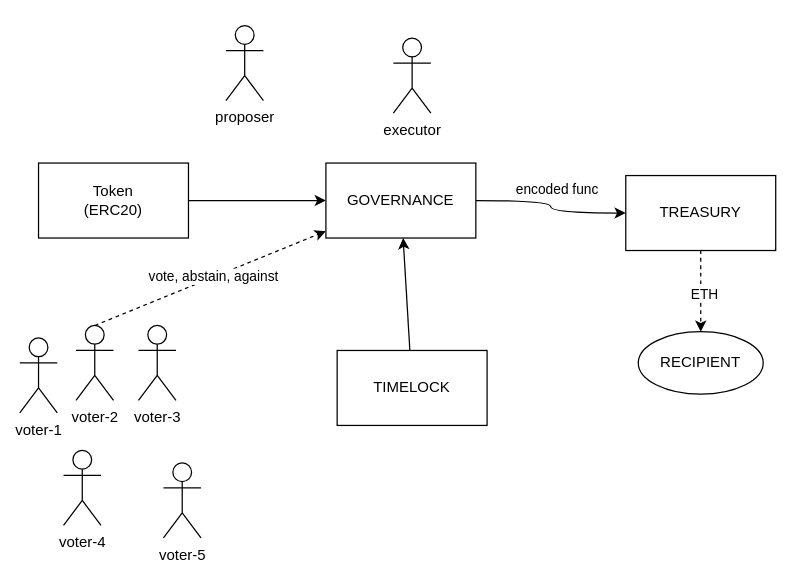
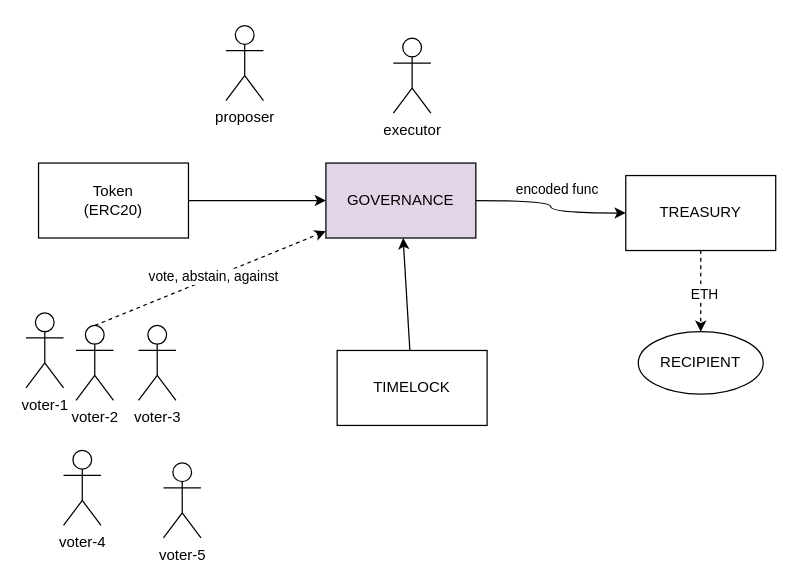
node "GOVERNANCE": fillcolor #ffffff -> #e1d5e7
node "voter-1": moved (38, 376) -> (44, 351)
